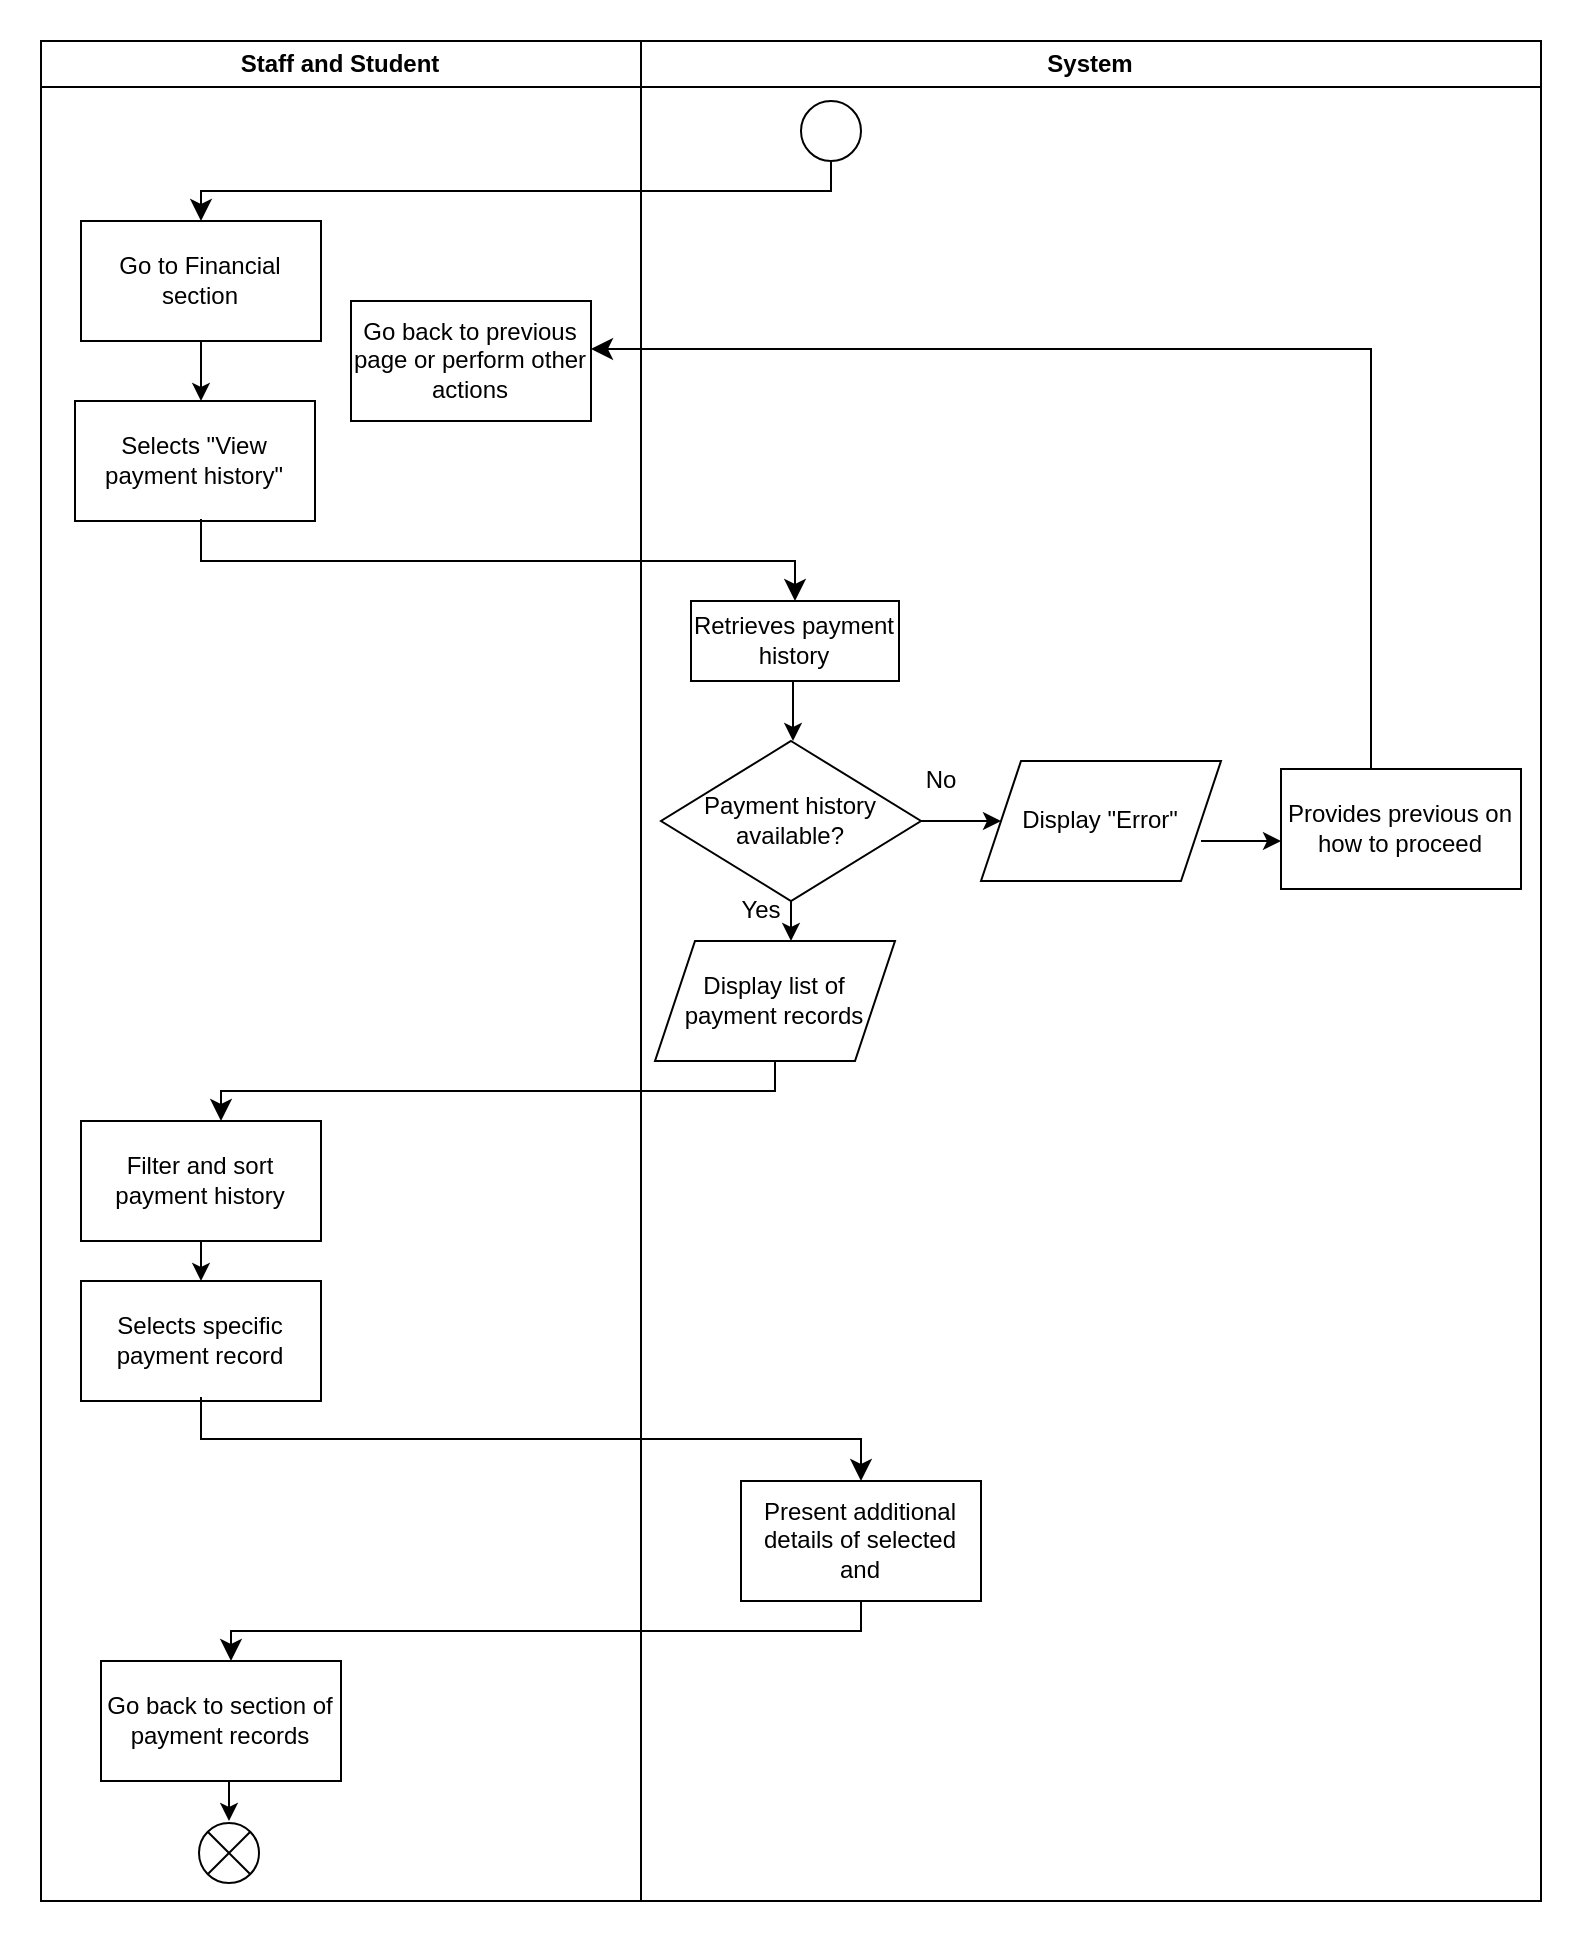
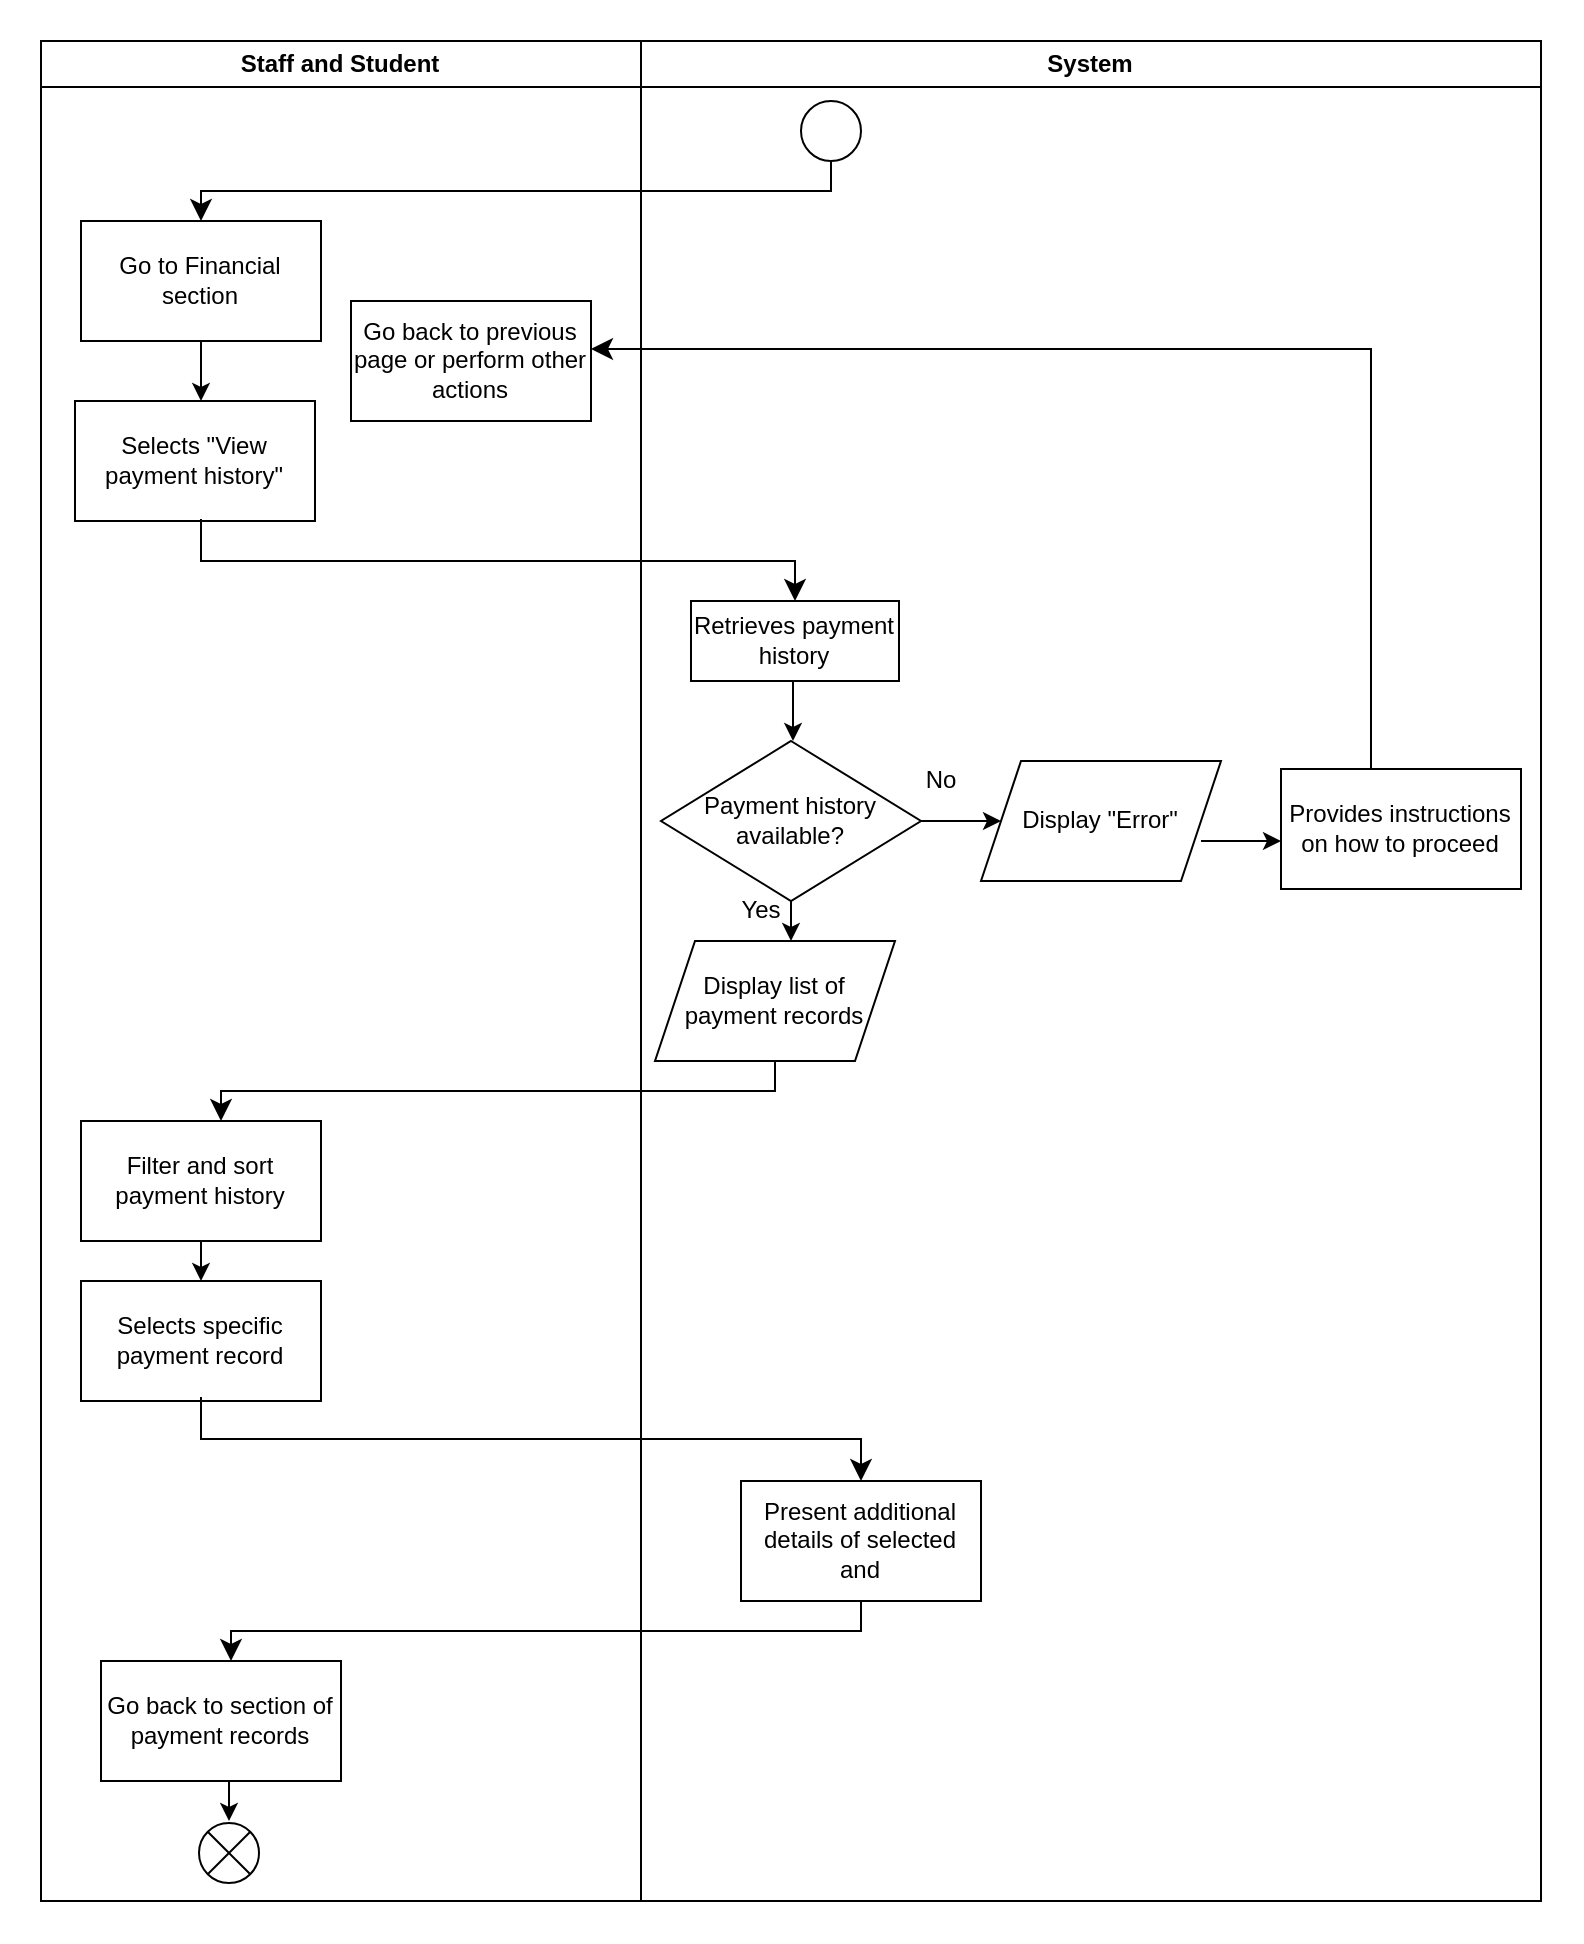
node "Provides previous on how to proceed": label "Provides previous on how to proceed" -> "Provides instructions on how to proceed"
